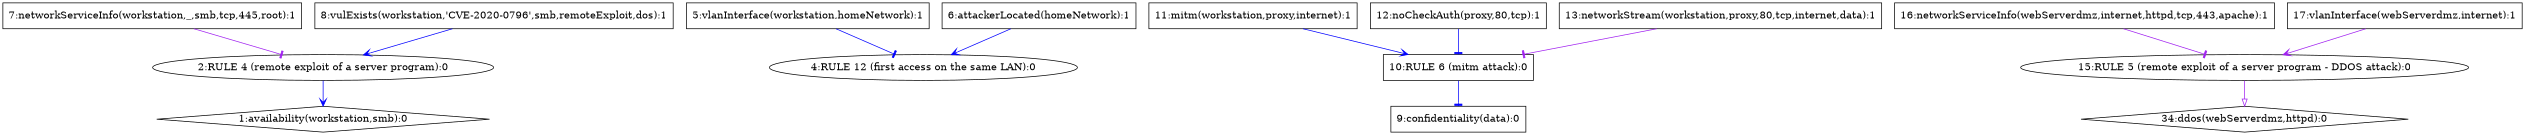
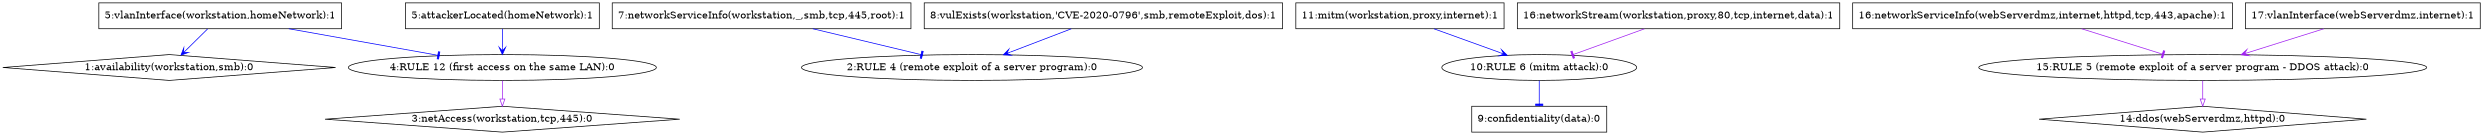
node "6:attackerLocated(homeNetwork):1": label "6:attackerLocated(homeNetwork):1" -> "5:attackerLocated(homeNetwork):1"
node "12:noCheckAuth(proxy,80,tcp):1": removed
node "13:networkStream(workstation,proxy,80,tcp,internet,data):1": label "13:networkStream(workstation,proxy,80,tcp,internet,data):1" -> "16:networkStream(workstation,proxy,80,tcp,internet,data):1"
edge "7:networkServiceInfo(workstation,_,smb,tcp,445,root):1" -> "2:RULE 4 (remote exploit of a server program):0": color purple -> blue
node "10:RULE 6 (mitm attack):0": shape box -> ellipse
edge "2:RULE 4 (remote exploit of a server program):0" -> "1:availability(workstation,smb):0": now "5:vlanInterface(workstation,homeNetwork):1" -> "1:availability(workstation,smb):0"
node "3:netAccess(workstation,tcp,445):0": added
node "34:ddos(webServerdmz,httpd):0": label "34:ddos(webServerdmz,httpd):0" -> "14:ddos(webServerdmz,httpd):0"
